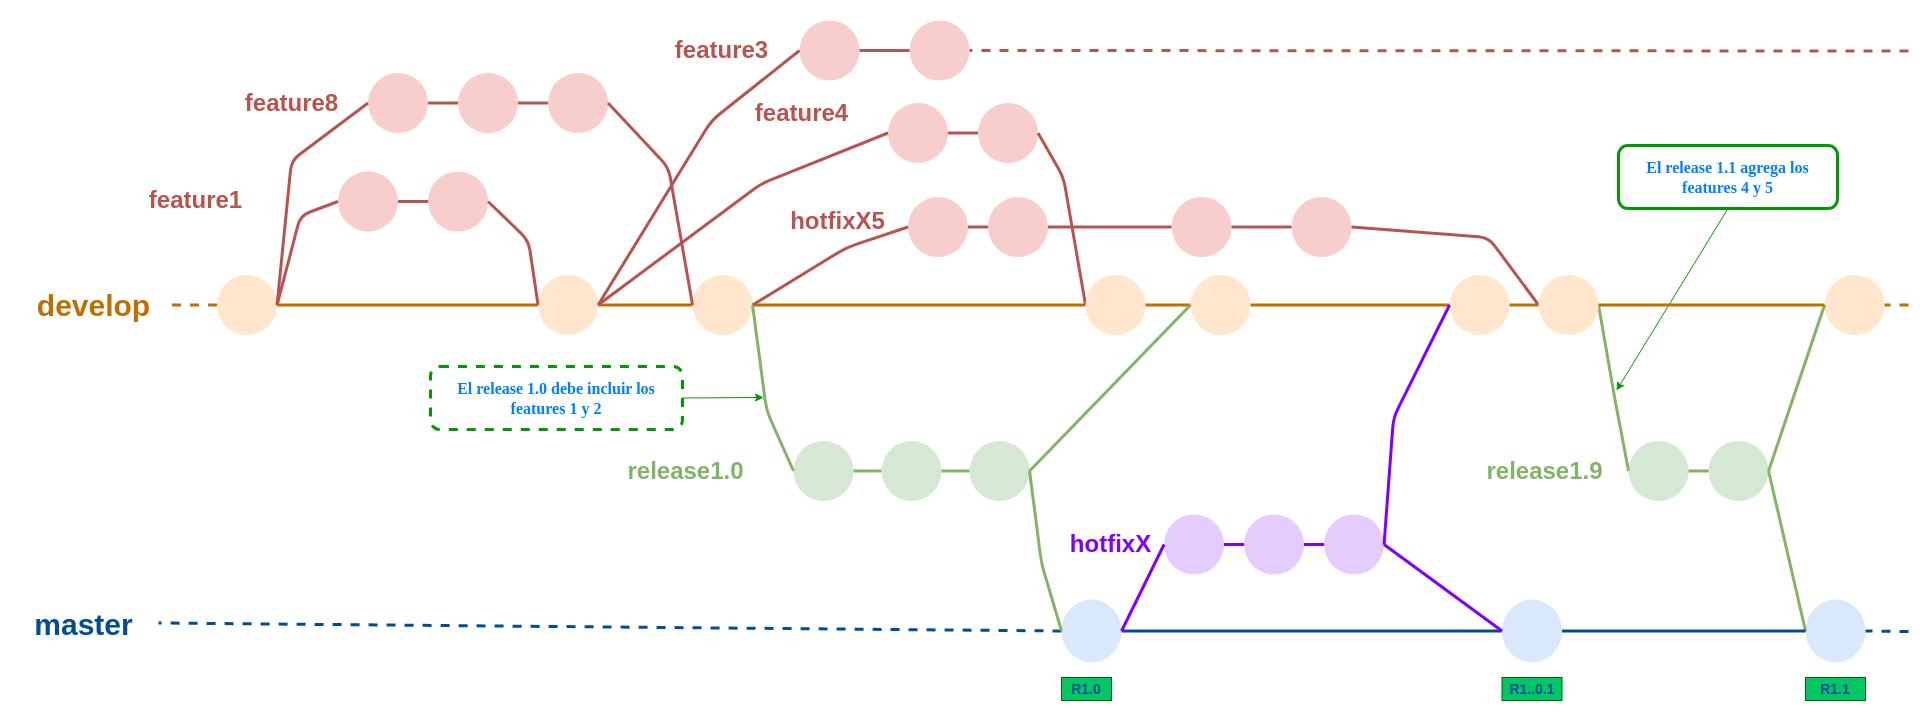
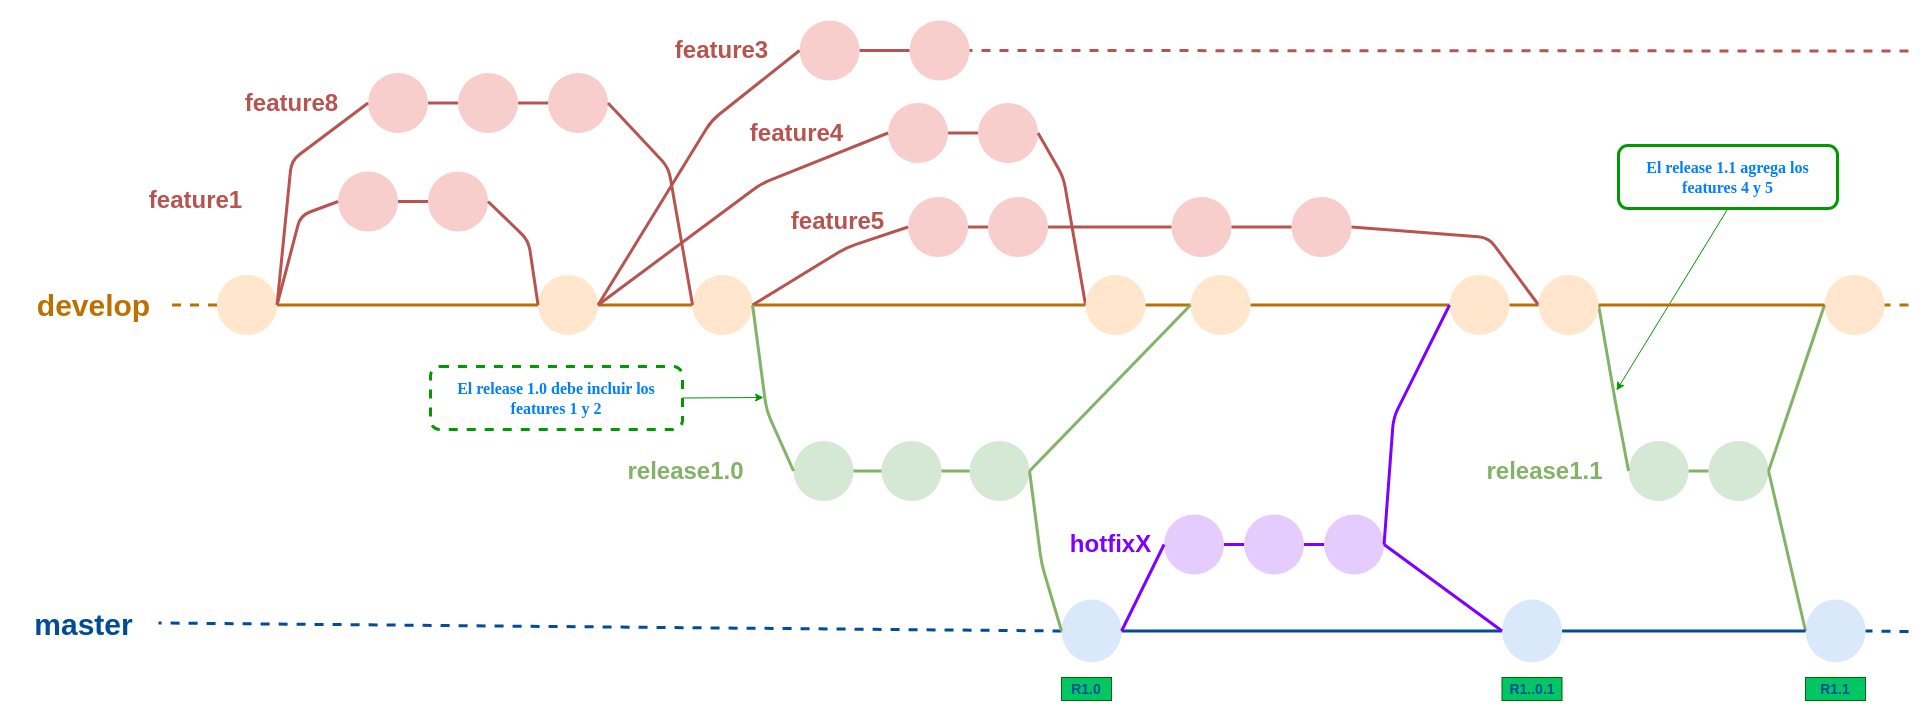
node "feature4": moved (802, 113) -> (797, 133)
node "hotfixX5": label "hotfixX5" -> "feature5"
node "release1.9": label "release1.9" -> "release1.1"
